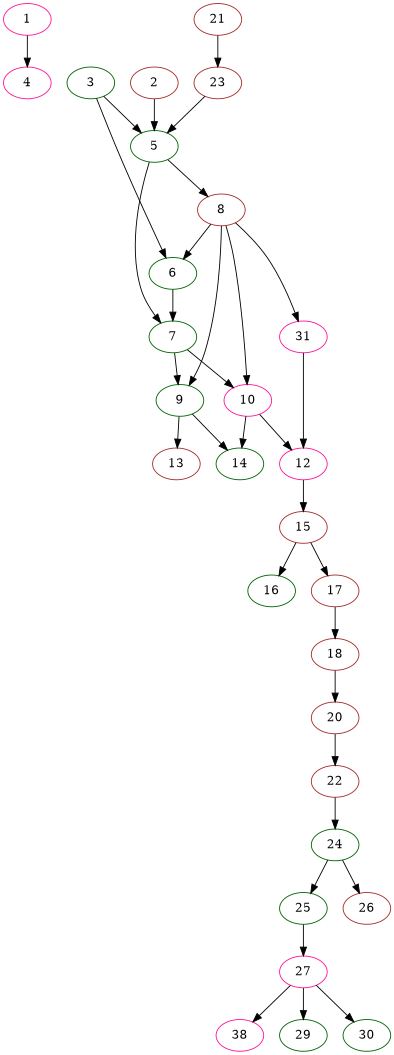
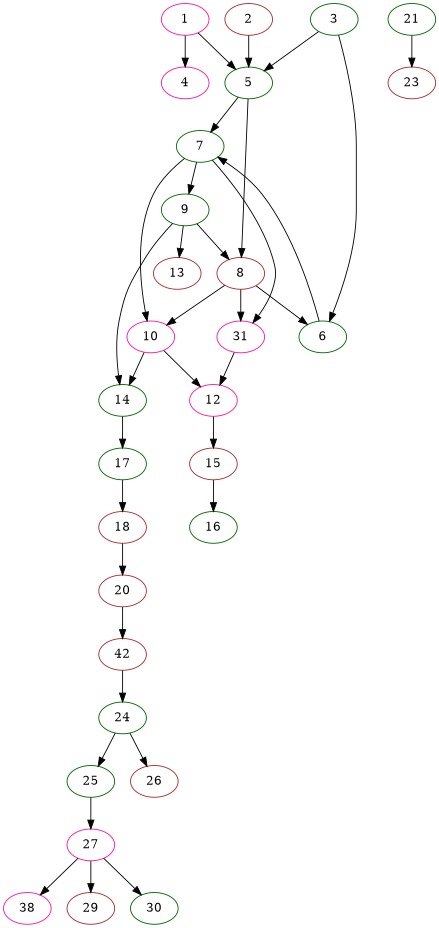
node "21": color brown -> darkgreen
edge "23" -> "5": now "1" -> "5"
edge "7" -> "31": added
edge "8" -> "9": reversed
edge "15" -> "17": now "14" -> "17"
node "17": color brown -> darkgreen
node "22": label "22" -> "42"
node "29": color darkgreen -> brown
